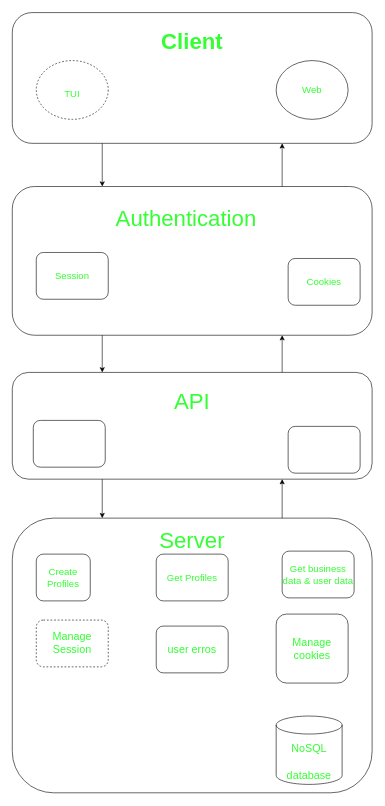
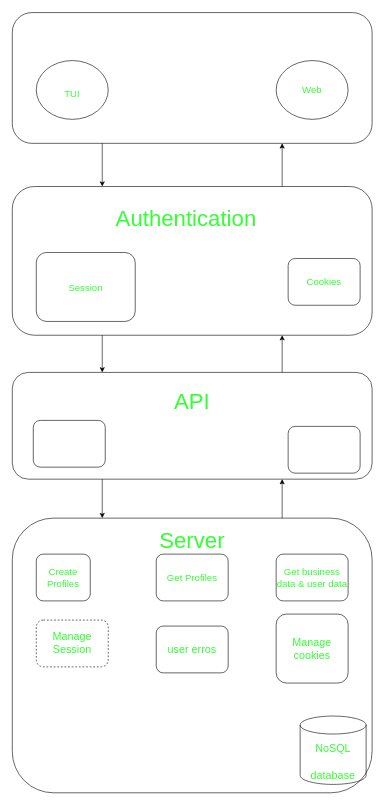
node "Client": removed
node "TUI": style dashed -> solid
node "Session": size 72x47 -> 99x69
node "Get business data & user data": moved (318, 575) -> (312, 578)
node "NoSQL database": moved (309, 750) -> (333, 750)
